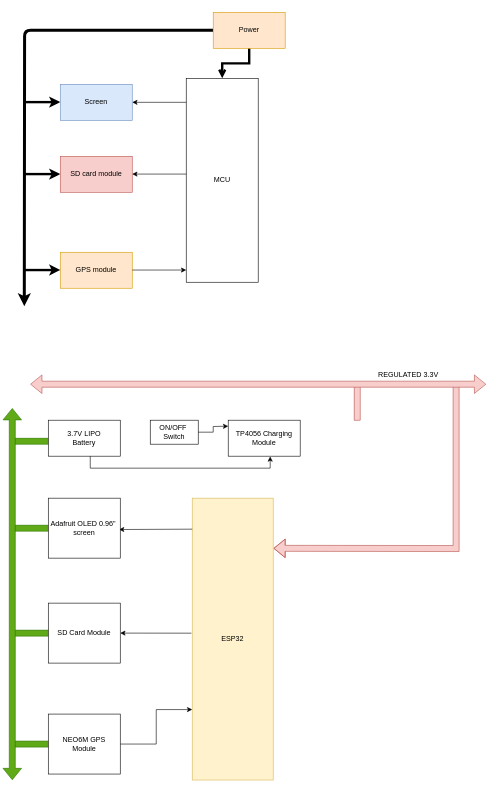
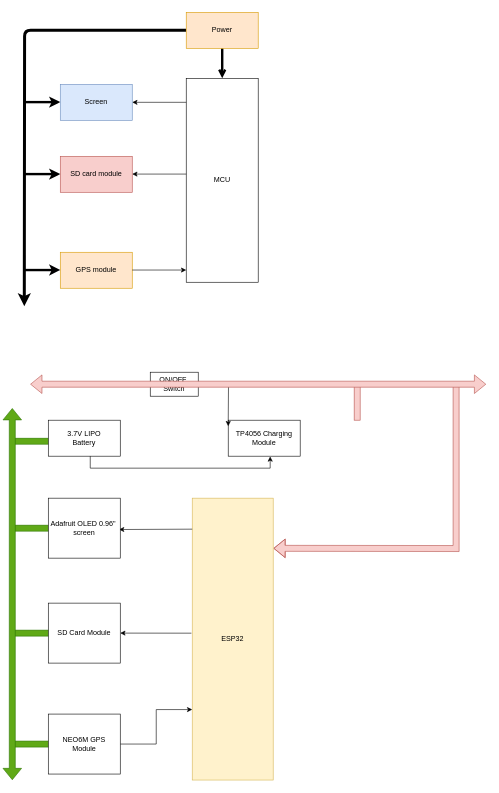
node "Power": moved (249, 30) -> (222, 30)
node "REGULATED 3.3V": removed
node "ON/OFF Switch": moved (174, 432) -> (174, 384)
